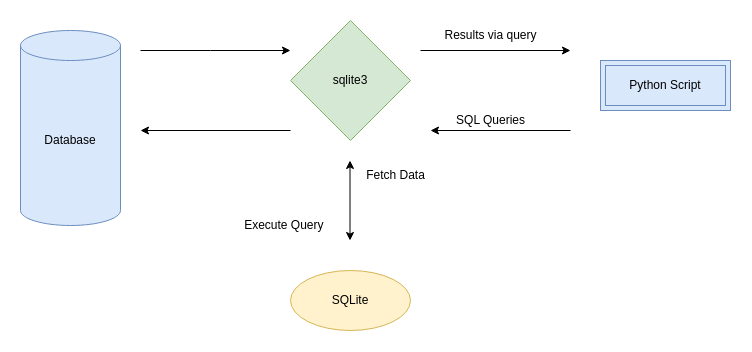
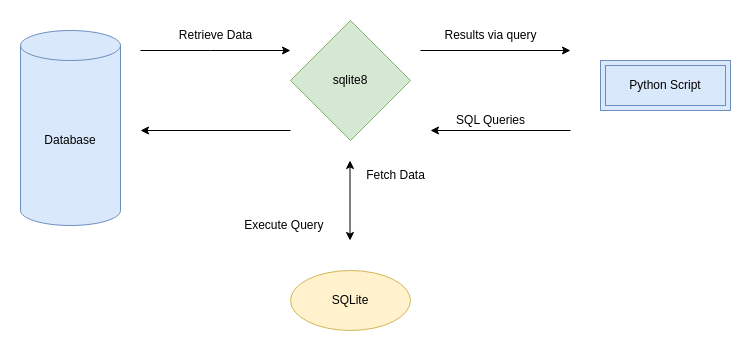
node "Retrieve Data": added
node "sqlite3": label "sqlite3" -> "sqlite8"
